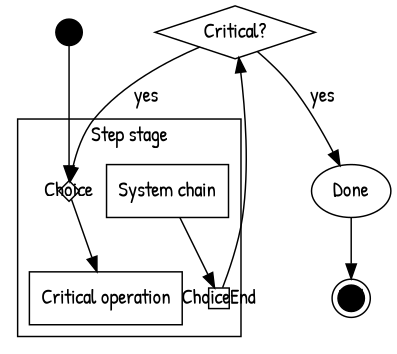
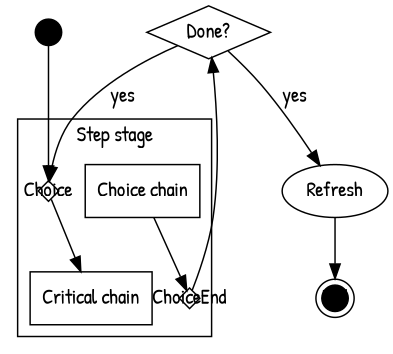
node "Critical?": label "Critical?" -> "Done?"
node "System chain": label "System chain" -> "Choice chain"
node "Done": label "Done" -> "Refresh"
node "Critical operation": label "Critical operation" -> "Critical chain"
node "ChoiceEnd": shape box -> diamond
